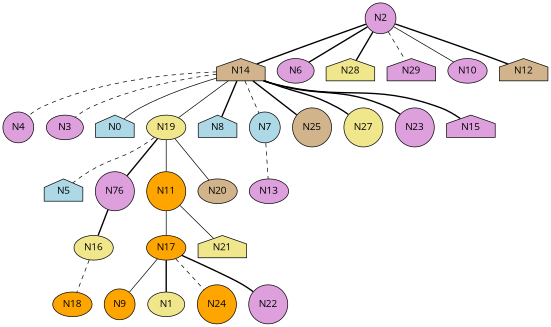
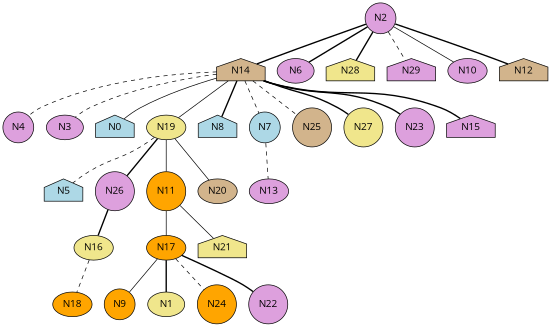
edge "N14" -- "N25": style bold -> dashed
node "N76": label "N76" -> "N26"
